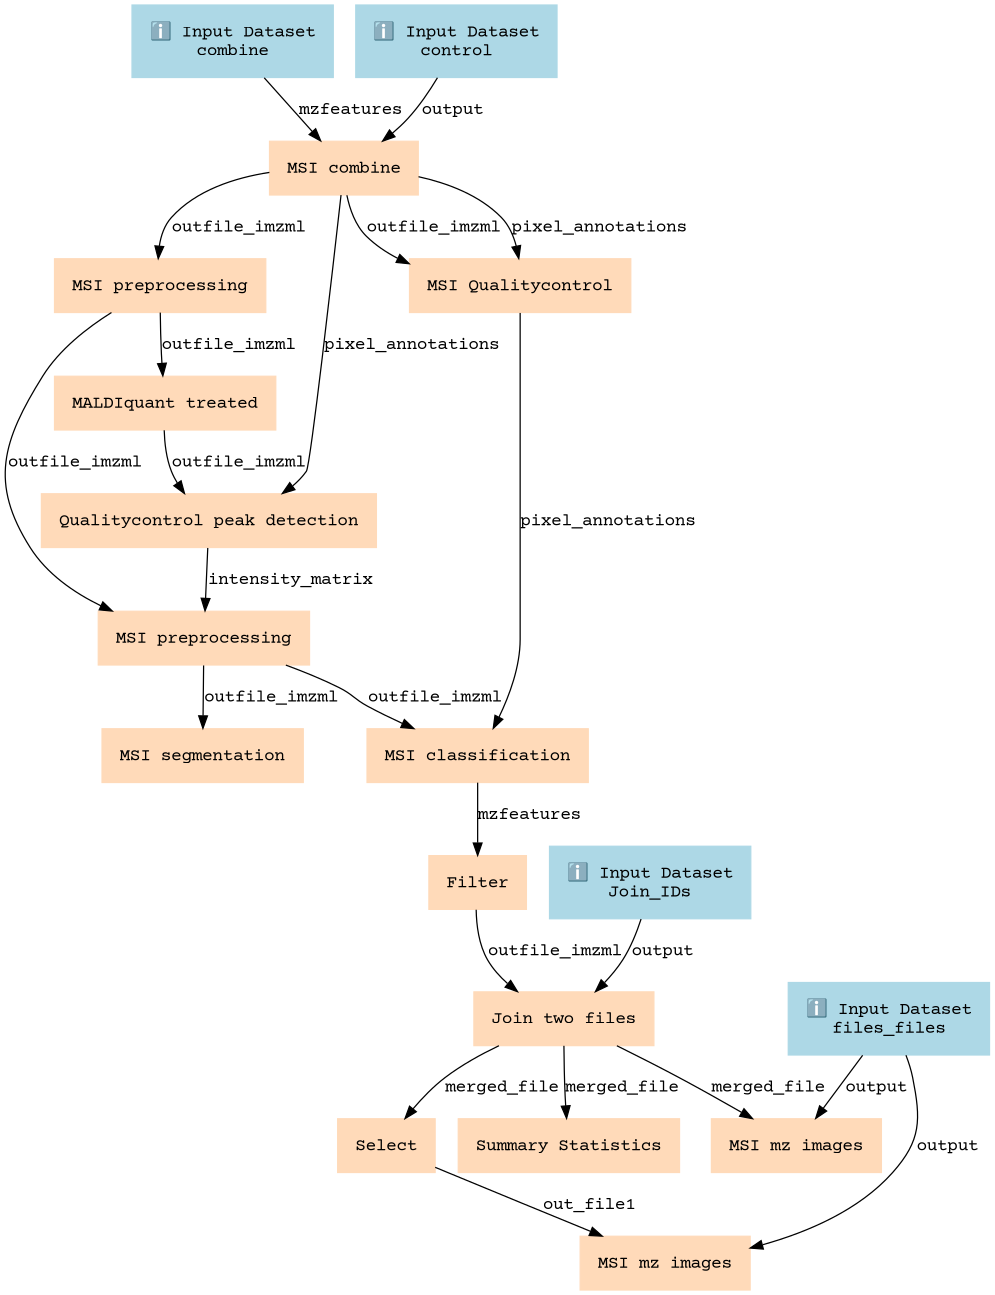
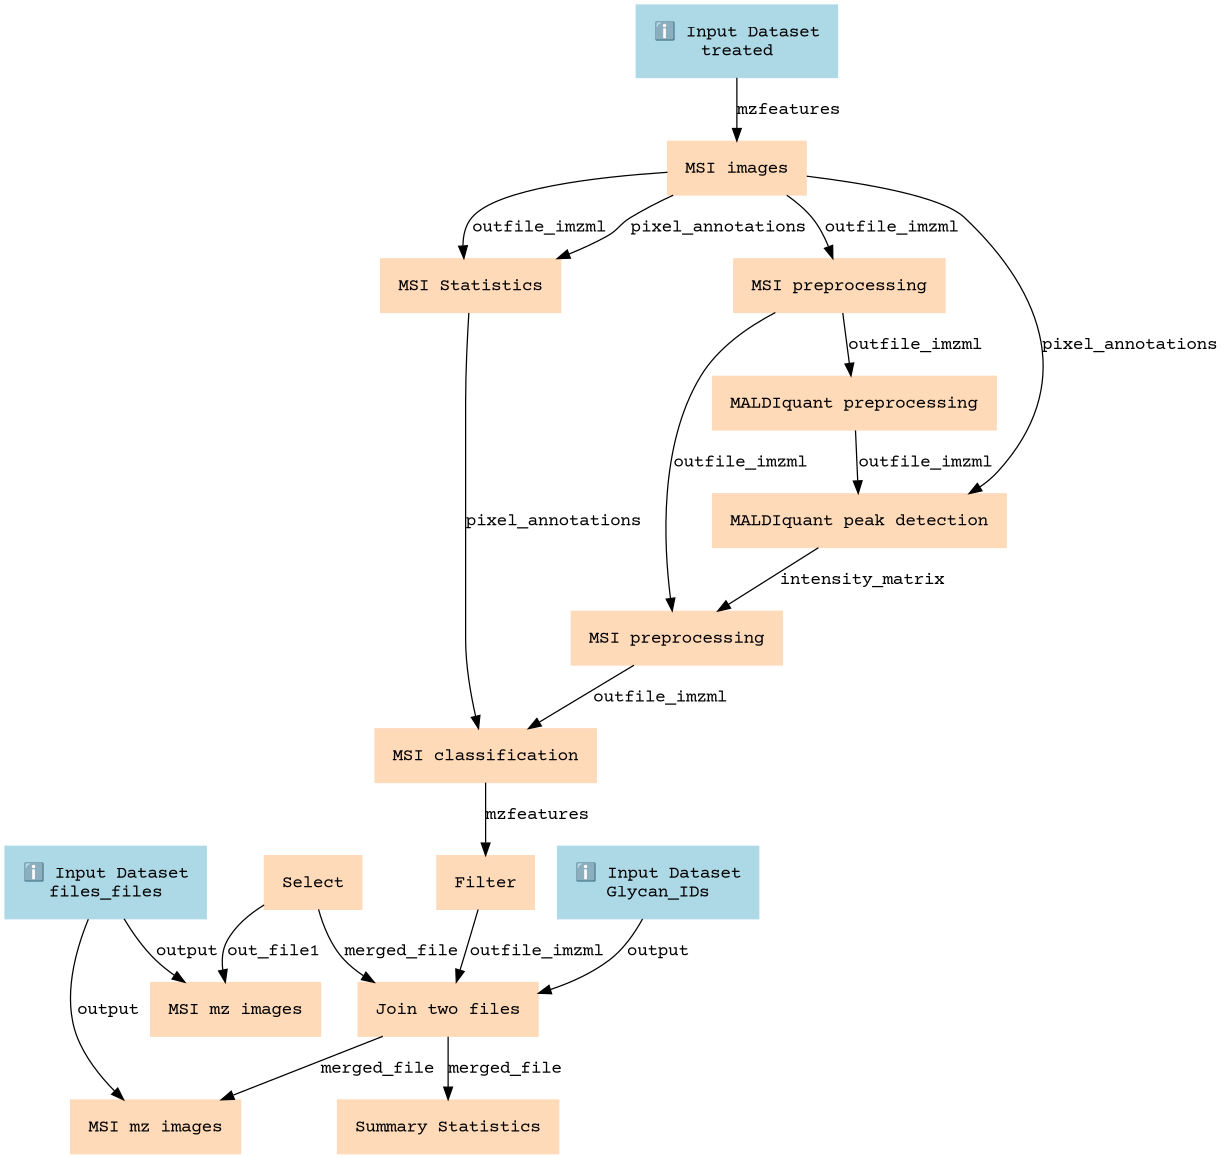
node "ℹ️ Input Dataset combine": label "ℹ️ Input Dataset combine" -> "ℹ️ Input Dataset treated"
node "ℹ️ Input Dataset control": removed
node "MSI combine": label "MSI combine" -> "MSI images"
node "MSI Qualitycontrol": label "MSI Qualitycontrol" -> "MSI Statistics"
node "MALDIquant treated": label "MALDIquant treated" -> "MALDIquant preprocessing"
node "Qualitycontrol peak detection": label "Qualitycontrol peak detection" -> "MALDIquant peak detection"
node "MSI segmentation": removed
node "ℹ️ Input Dataset Join_IDs": label "ℹ️ Input Dataset Join_IDs" -> "ℹ️ Input Dataset Glycan_IDs"
edge "Join two files" -> "Select": reversed
